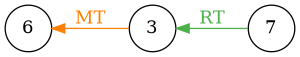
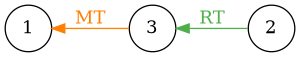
node "6": label "6" -> "1"
node "7": label "7" -> "2"
